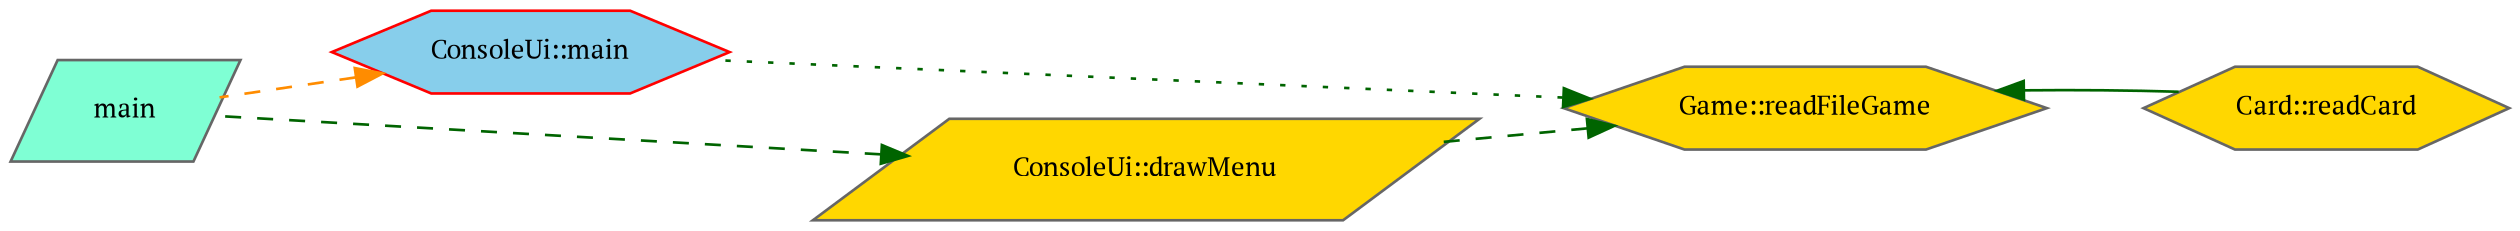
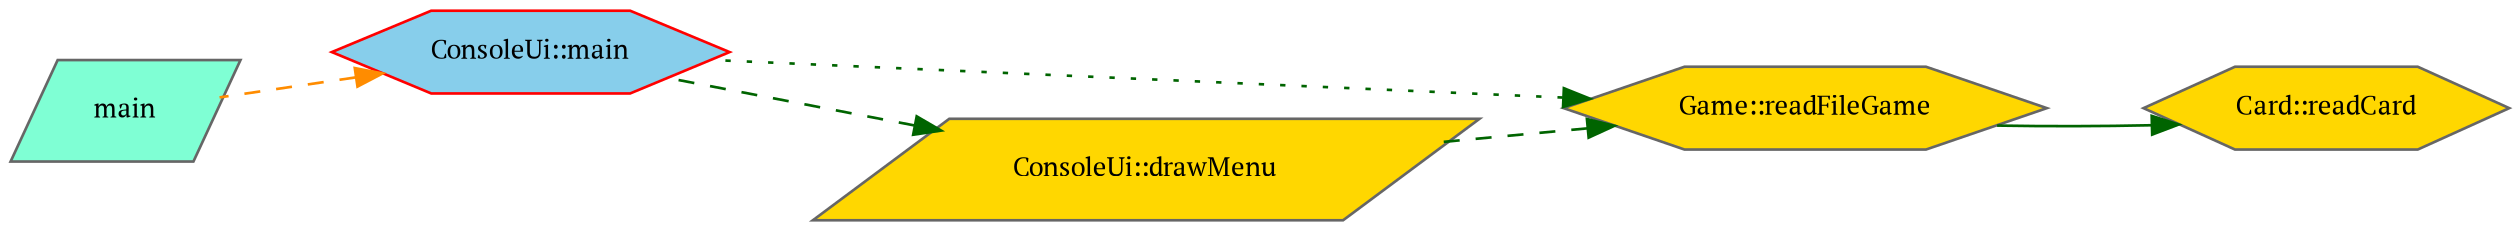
edge "Card::readCard" -> "Game::readFileGame": reversed
edge "main" -> "ConsoleUi::drawMenu": now "ConsoleUi::main" -> "ConsoleUi::drawMenu"
